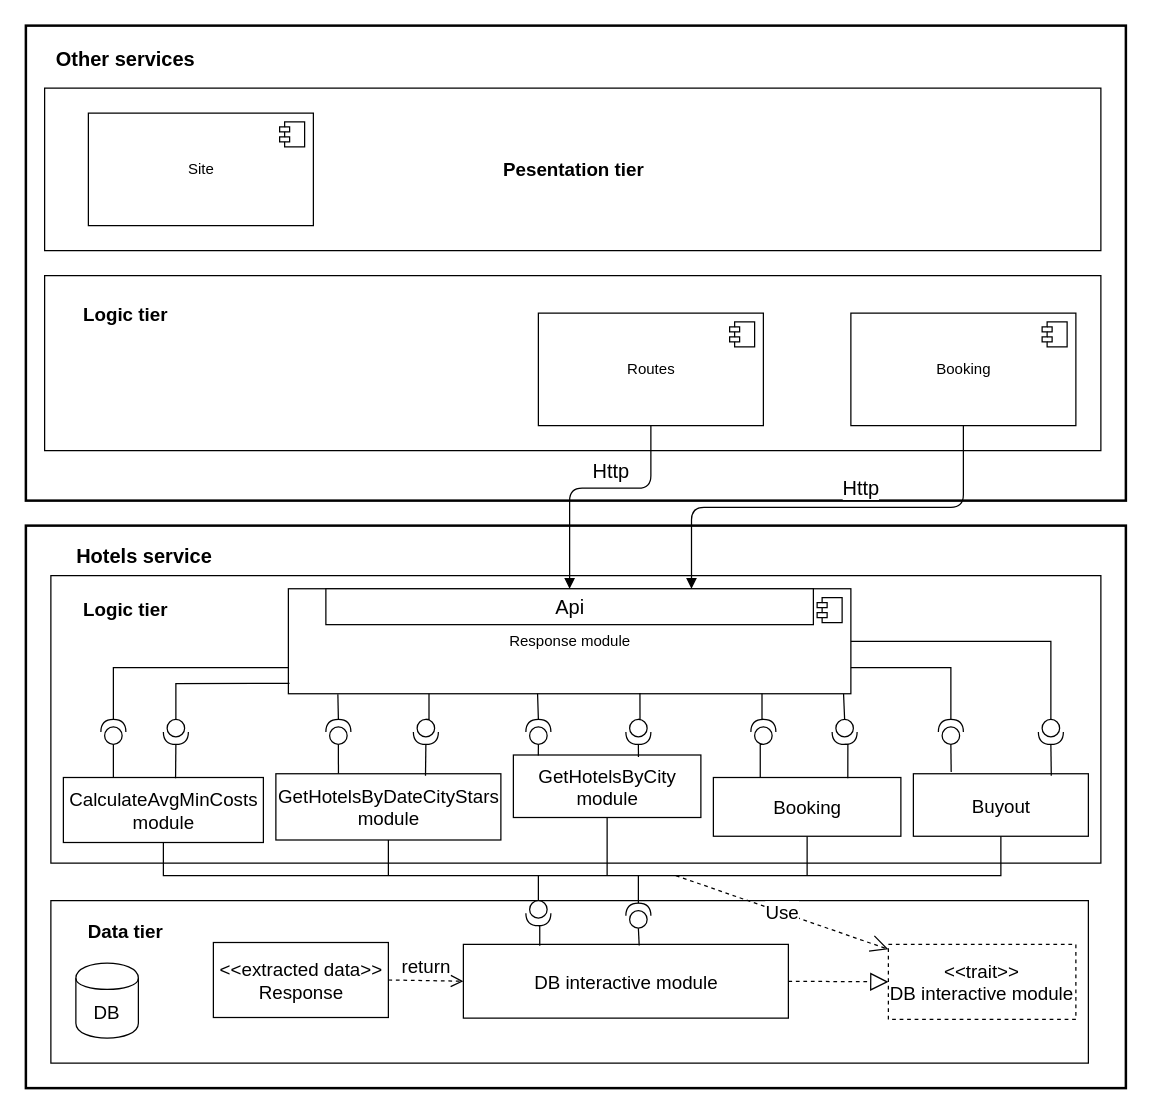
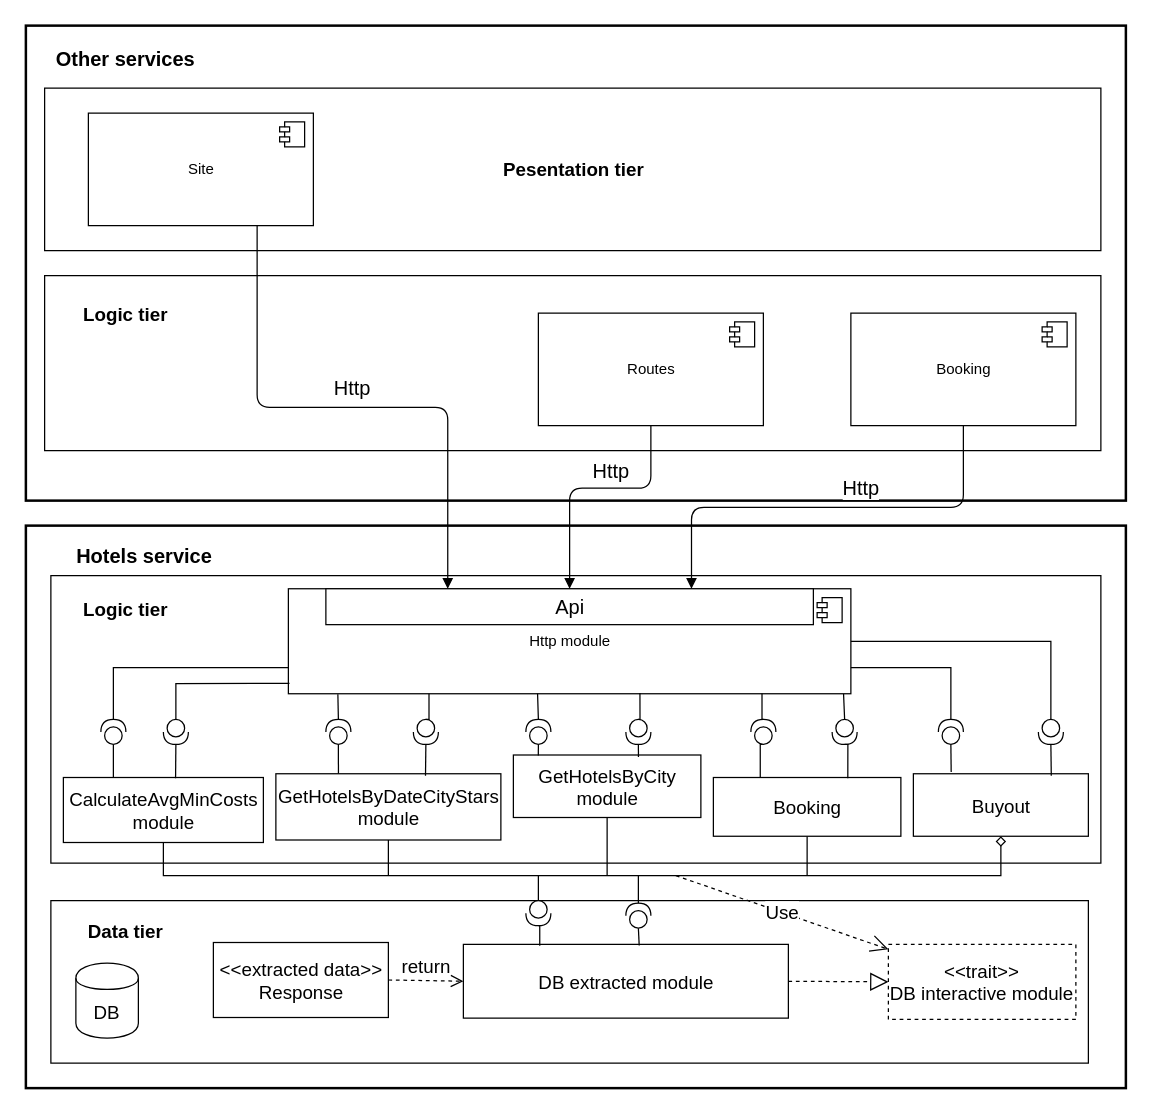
edge "Site" -> "Api": added, label "Http"
node "Response module": label "Response module" -> "Http module"
edge "Buyout" -- "CalculateAvgMinCosts module": arrowhead none -> diamond
node "DB interactive module": label "DB interactive module" -> "DB extracted module"
